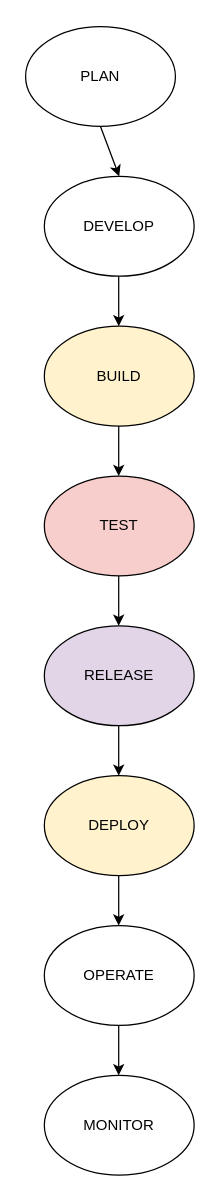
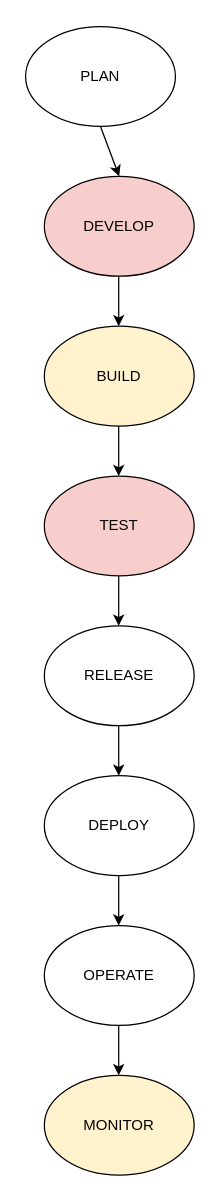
node "DEVELOP": fillcolor #ffffff -> #f8cecc
node "RELEASE": fillcolor #e1d5e7 -> #ffffff
node "DEPLOY": fillcolor #fff2cc -> #ffffff
node "MONITOR": fillcolor #ffffff -> #fff2cc
